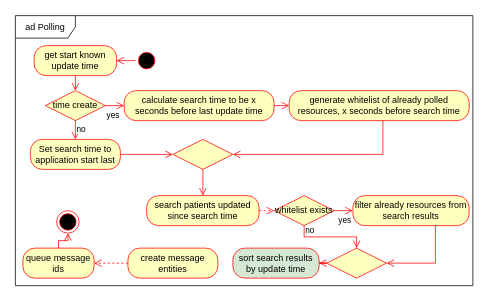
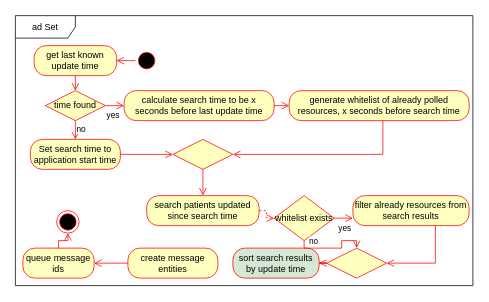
node "ad Polling": label "ad Polling" -> "ad Set"
node "get start known update time": label "get start known update time" -> "get last known update time"
node "time create": label "time create" -> "time found"
node "Set search time to application start last": label "Set search time to application start last" -> "Set search time to application start time"
node "whitelist exists": size 60x30 -> 60x45
edge "create message entities" -> "queue message ids": style dashed -> solid
